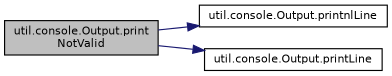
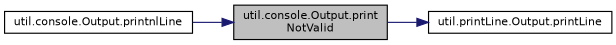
edge "util.console.Output.print NotValid" -> "util.console.Output.printnlLine": reversed
node "util.console.Output.printLine": label "util.console.Output.printLine" -> "util.printLine.Output.printLine"
